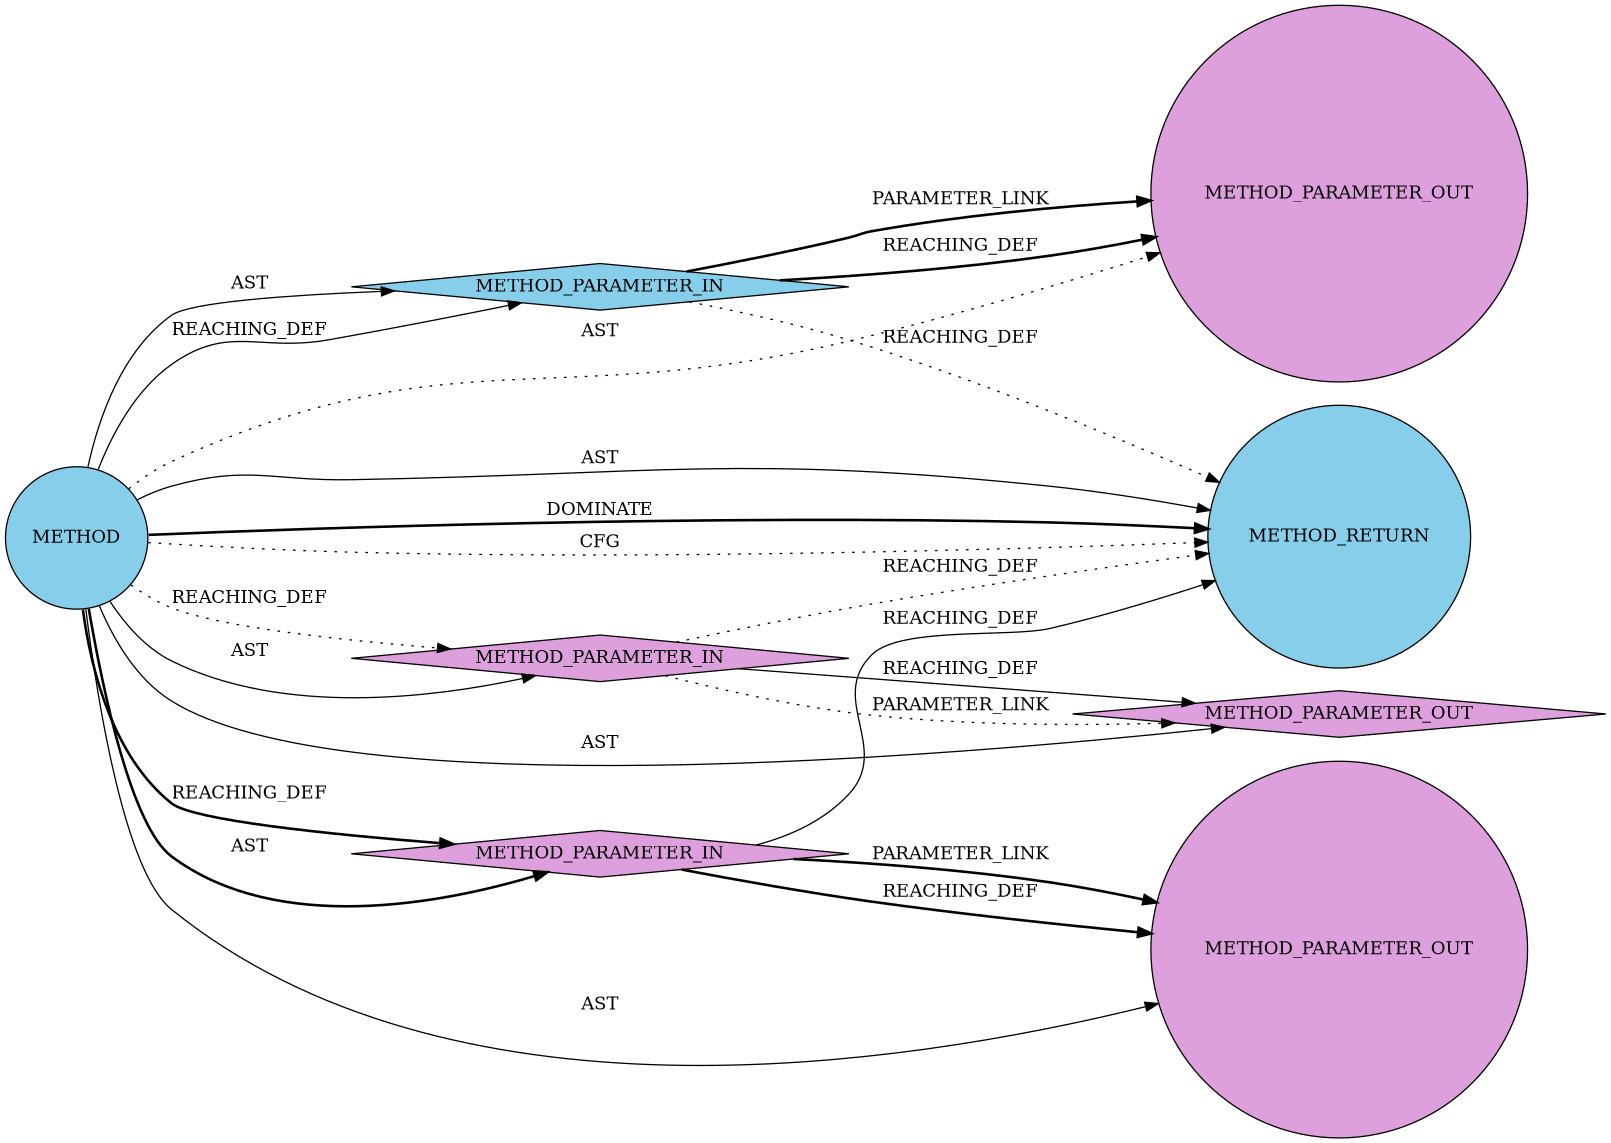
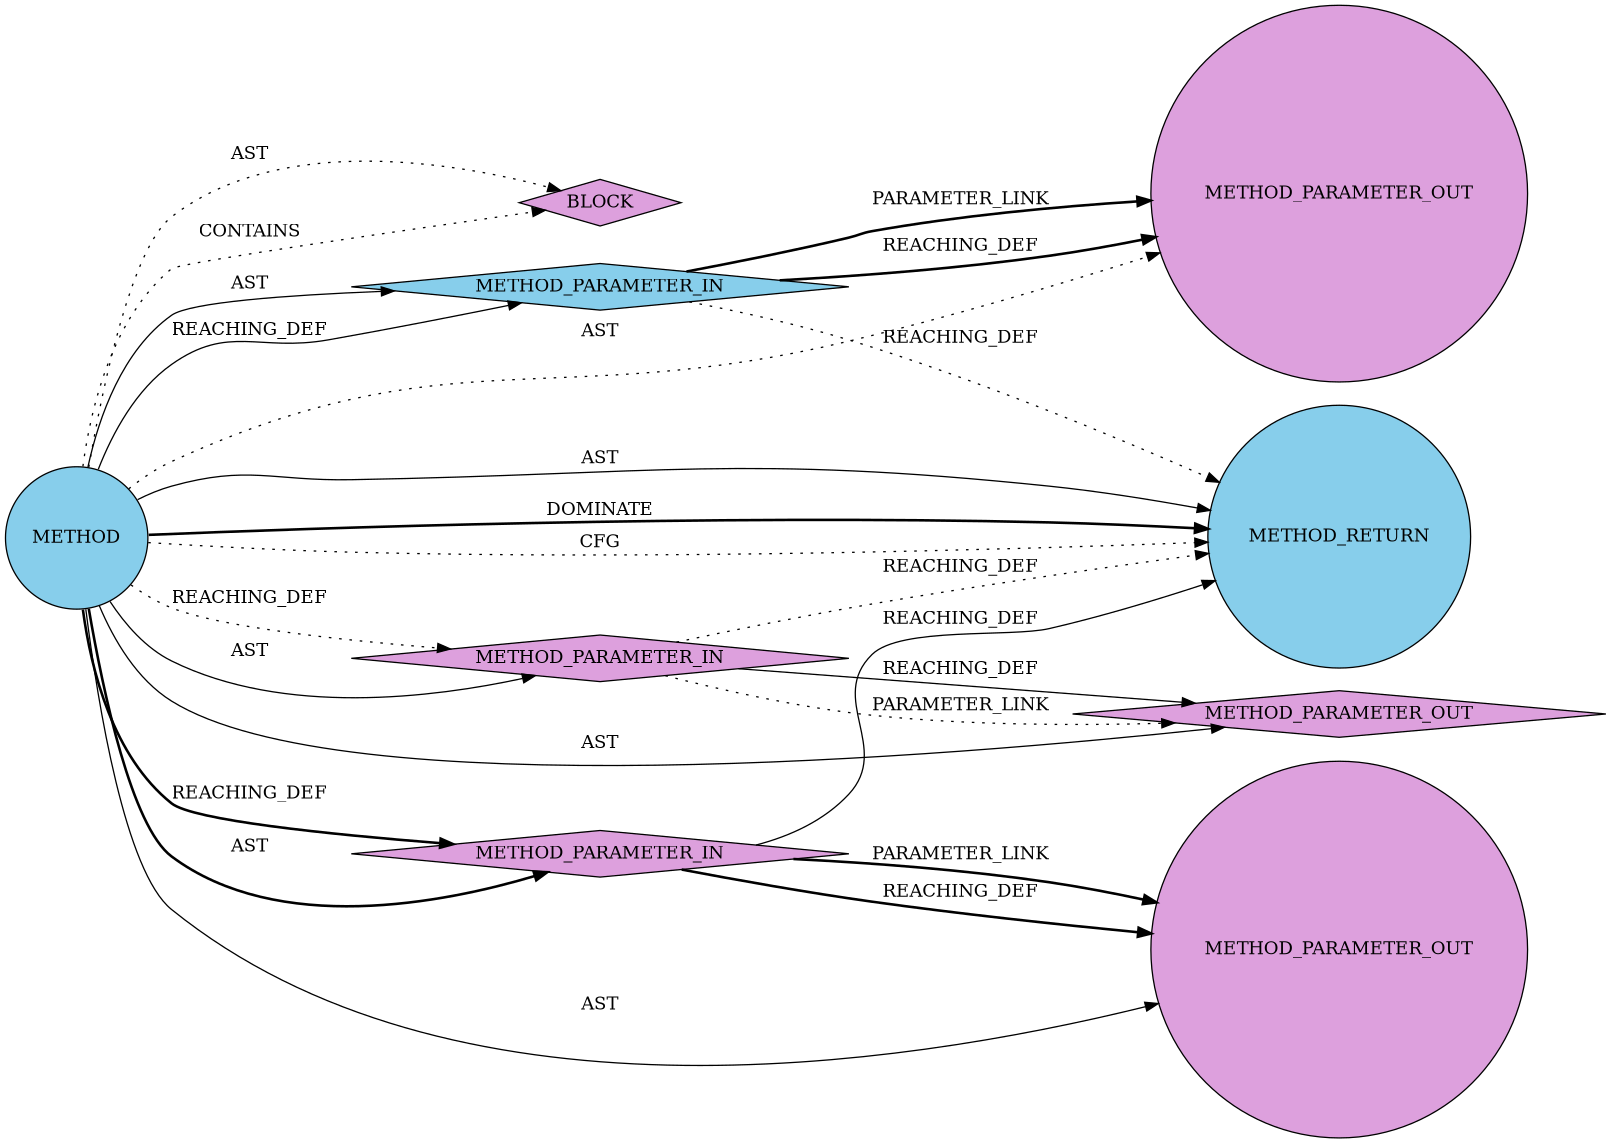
node "BLOCK": added
